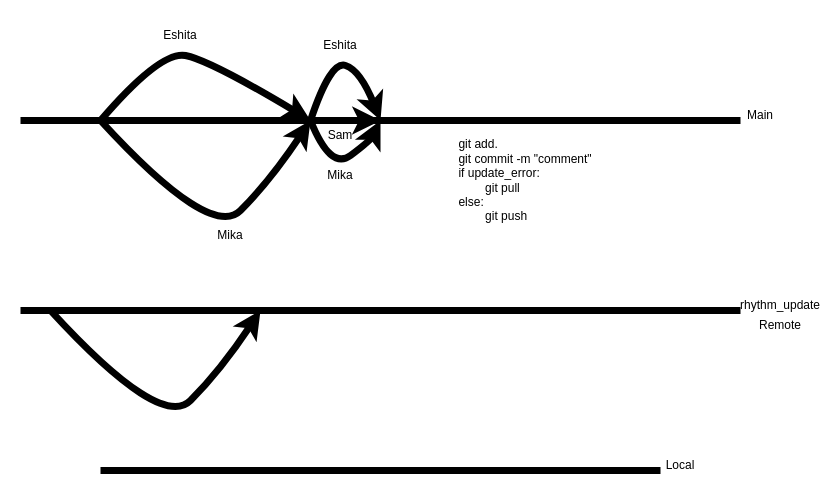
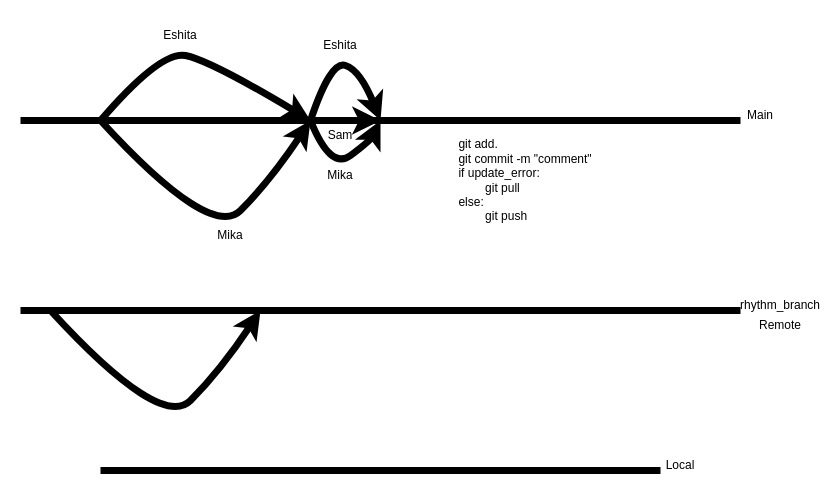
node "rhythm_update": label "rhythm_update" -> "rhythm_branch"
